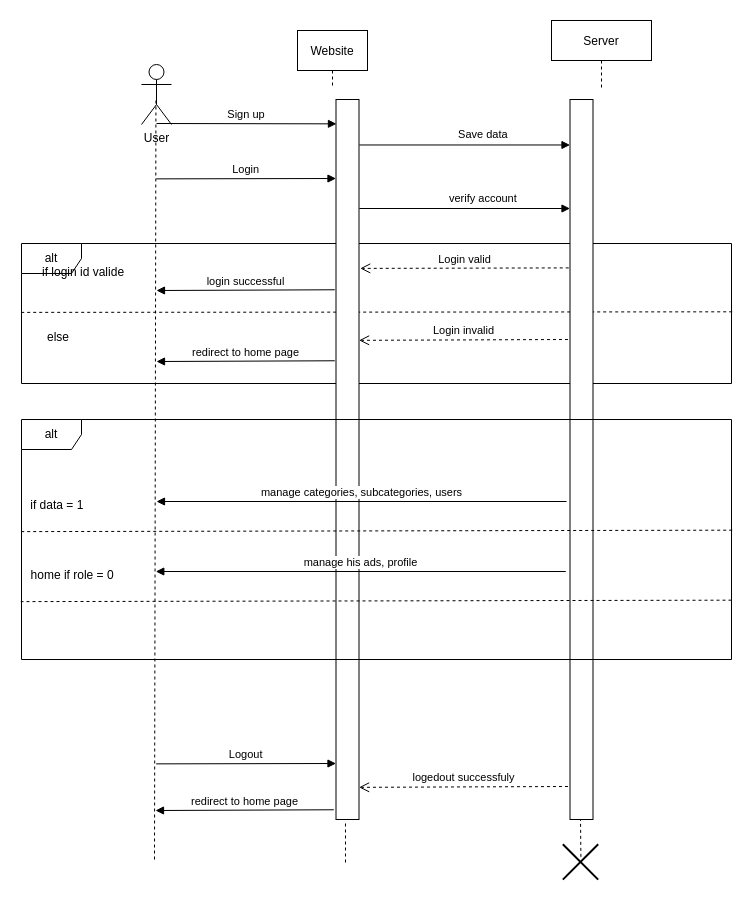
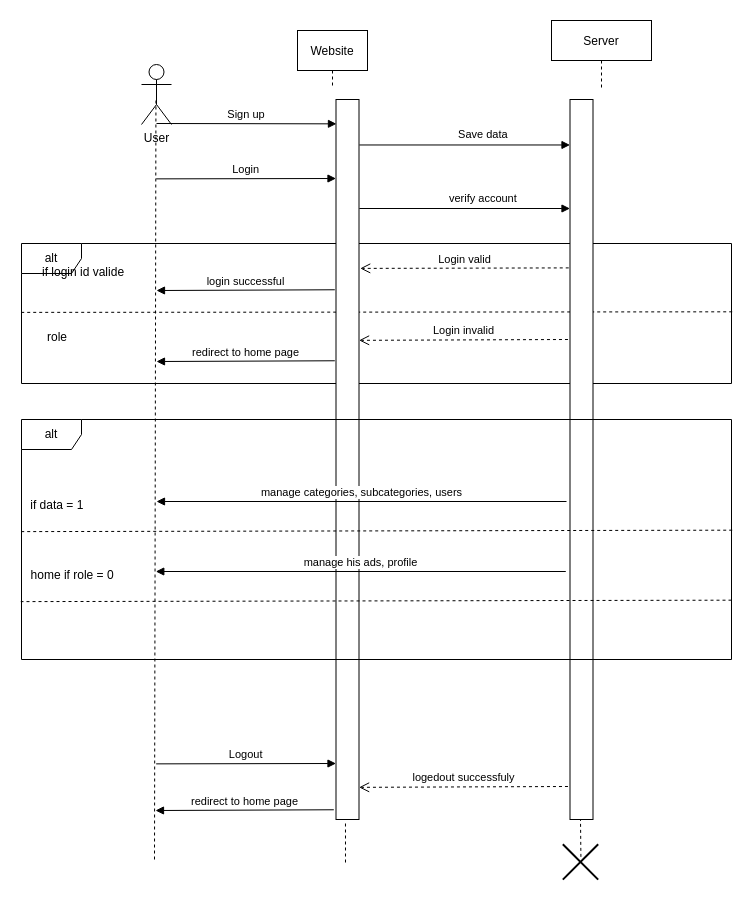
node "else": label "else" -> "role"
